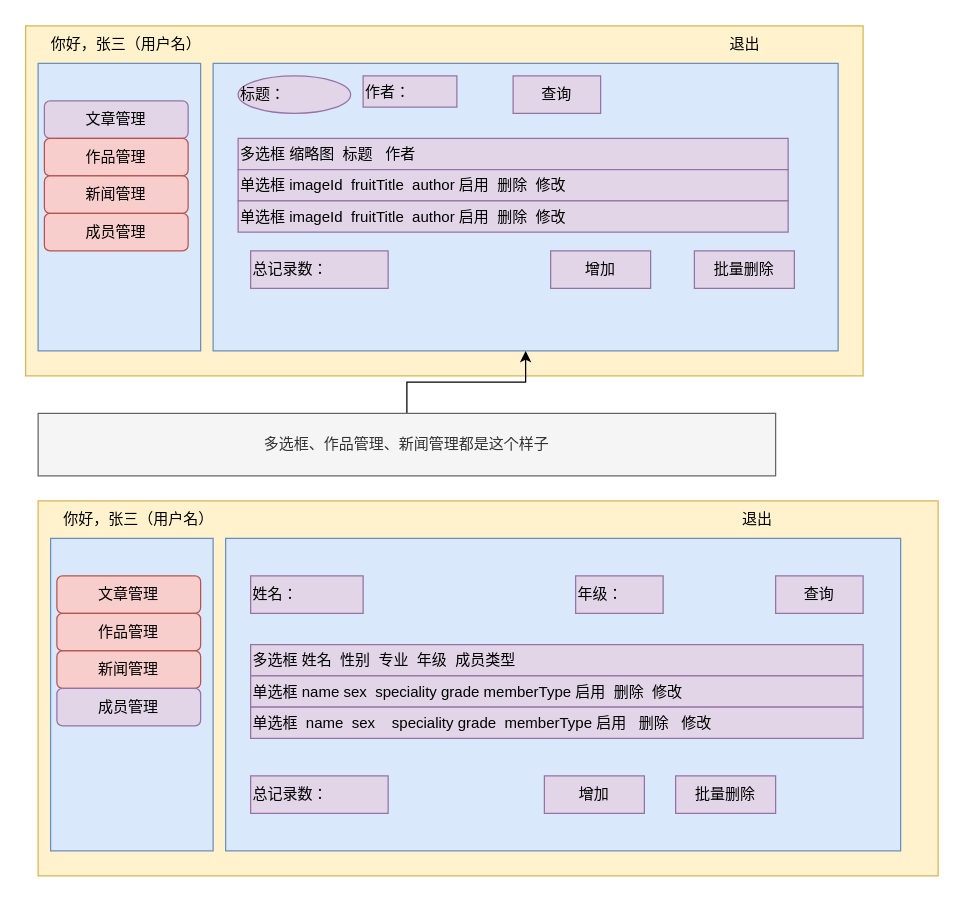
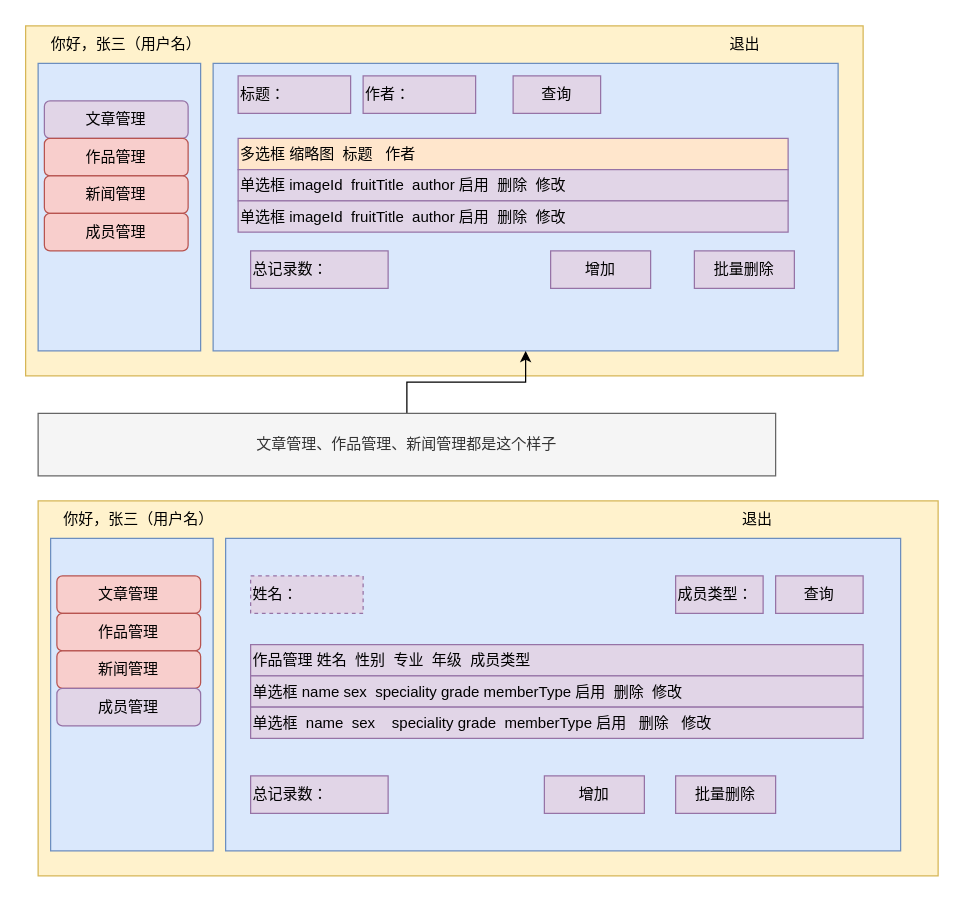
node "作者：": size 94x31 -> 113x38
node "标题：": shape ellipse -> rectangle
node "多选框 缩略图 标题 作者": fillcolor #e1d5e7 -> #ffe6cc
node "多选框、作品管理、新闻管理都是这个样子": label "多选框、作品管理、新闻管理都是这个样子" -> "文章管理、作品管理、新闻管理都是这个样子"
node "姓名：": style solid -> dashed
node "年级：": removed
node "成员类型：": added
node "多选框 姓名 性别 专业 年级 成员类型": label "多选框 姓名 性别 专业 年级 成员类型" -> "作品管理 姓名 性别 专业 年级 成员类型"
